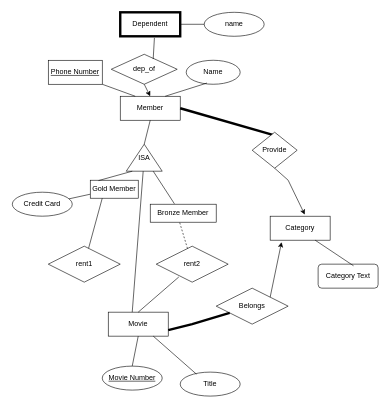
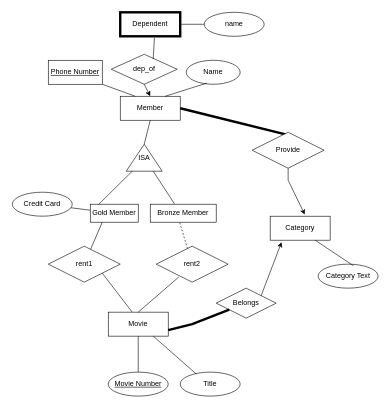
node "Provide": size 45x36 -> 72x36
node "Gold Member": moved (114, 189) -> (114, 213)
edge "ISA" -- "Movie": now "rent1" -- "Movie"
node "Category Text": shape rounded rectangle -> ellipse
node "Belongs": size 72x36 -> 60x30
node "Movie Number": moved (132, 378) -> (138, 384)
